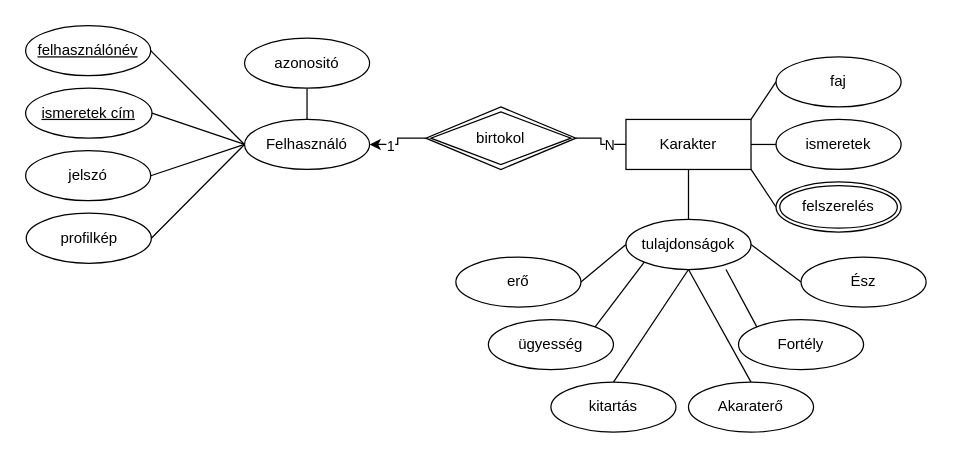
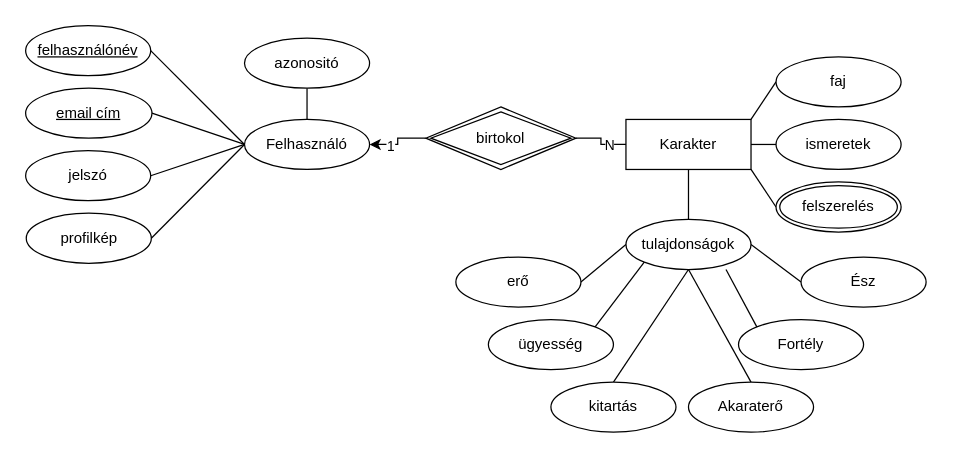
node "ismeretek cím": label "ismeretek cím" -> "email cím"
